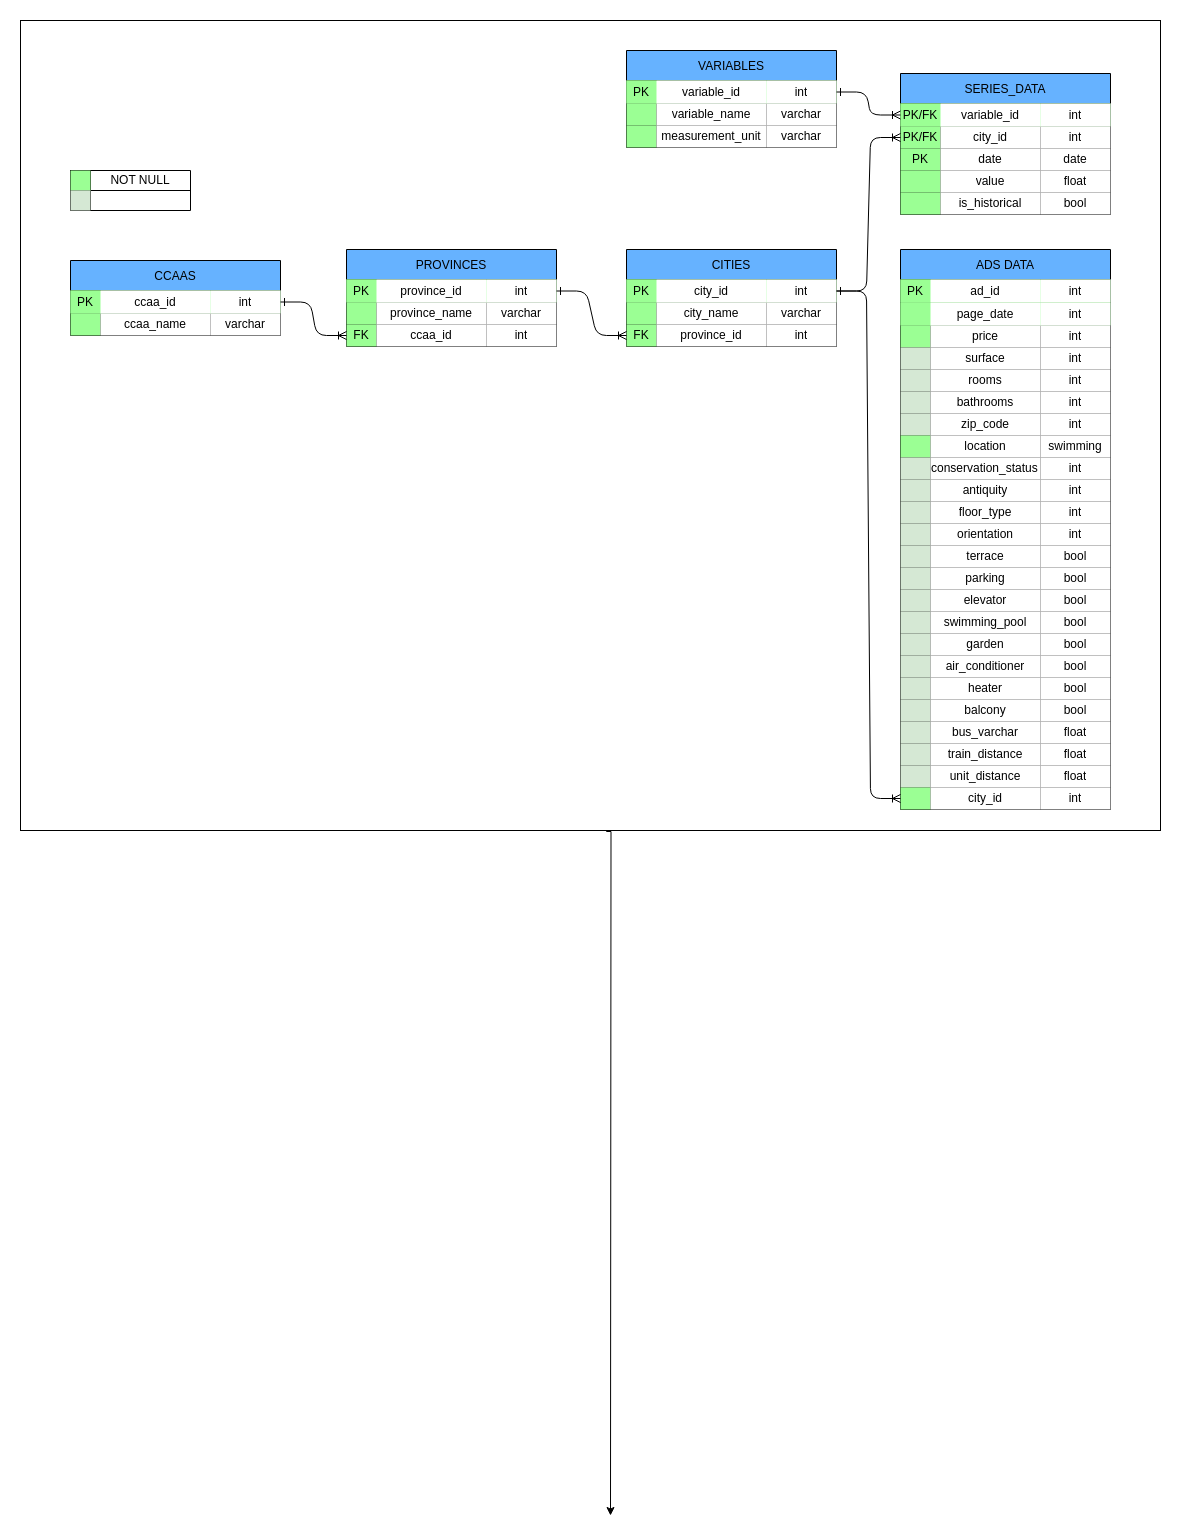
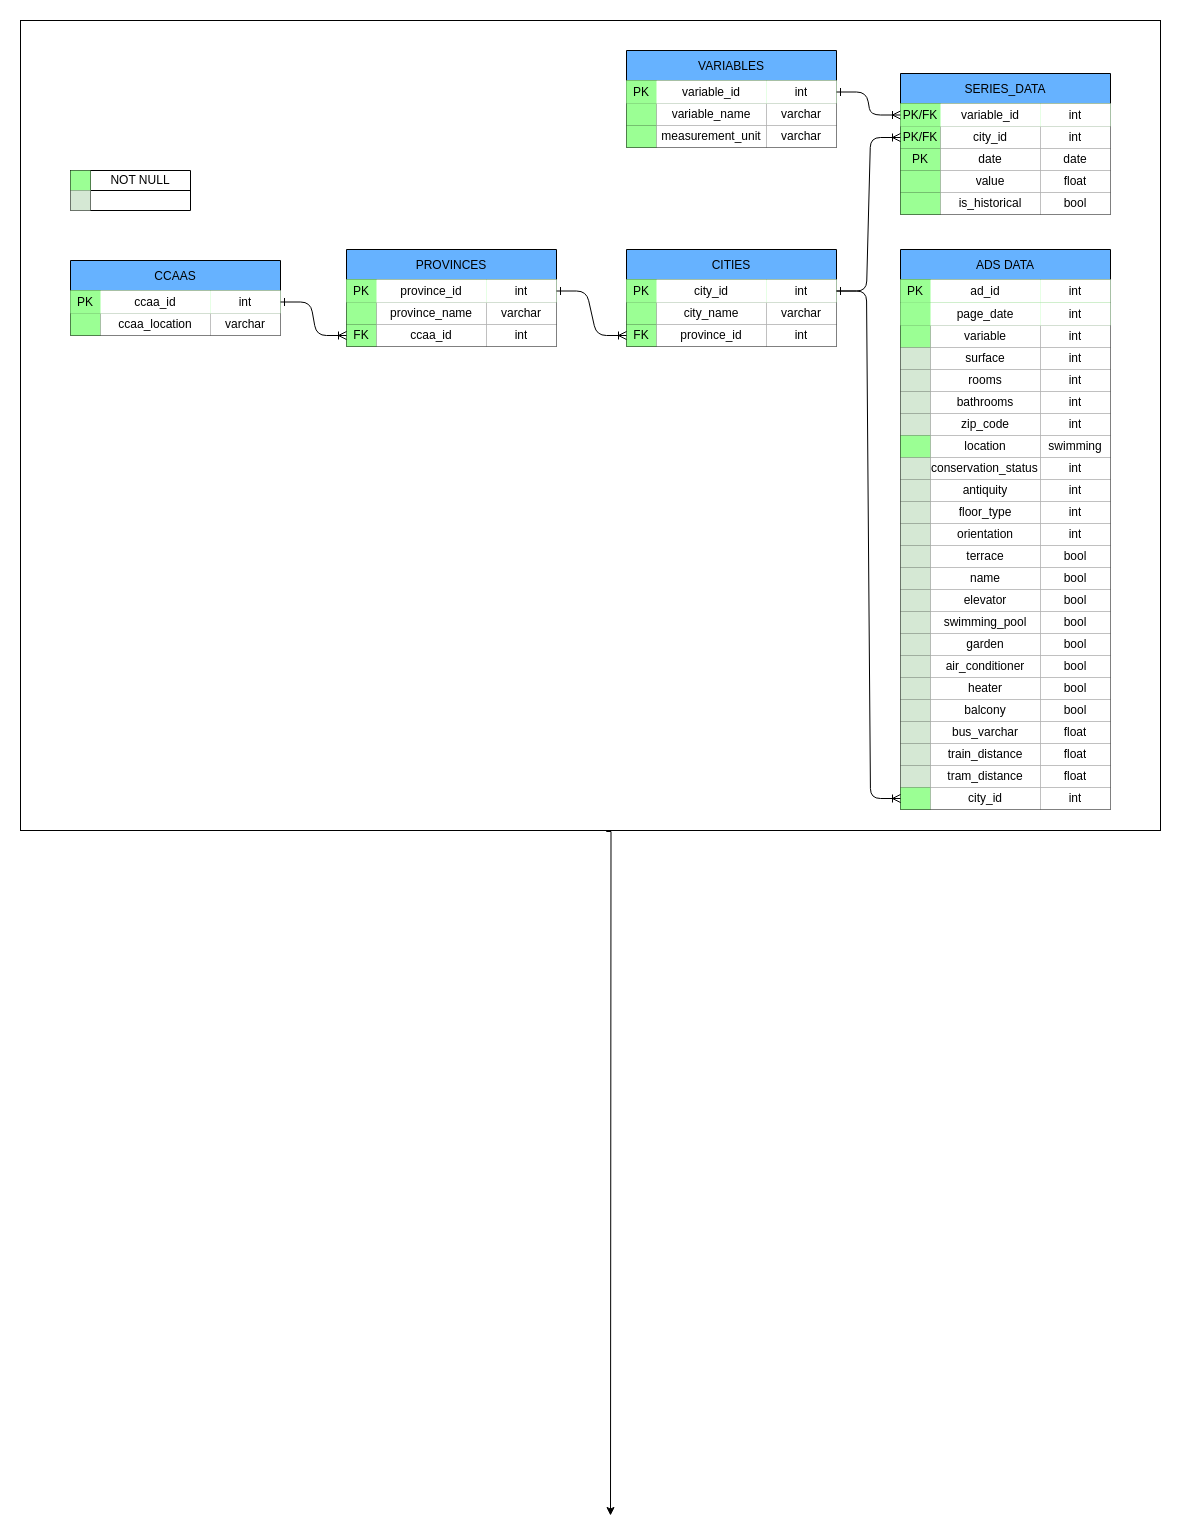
node "ccaa_name": label "ccaa_name" -> "ccaa_location"
node "price": label "price" -> "variable"
node "parking": label "parking" -> "name"
node "unit_distance": label "unit_distance" -> "tram_distance"
